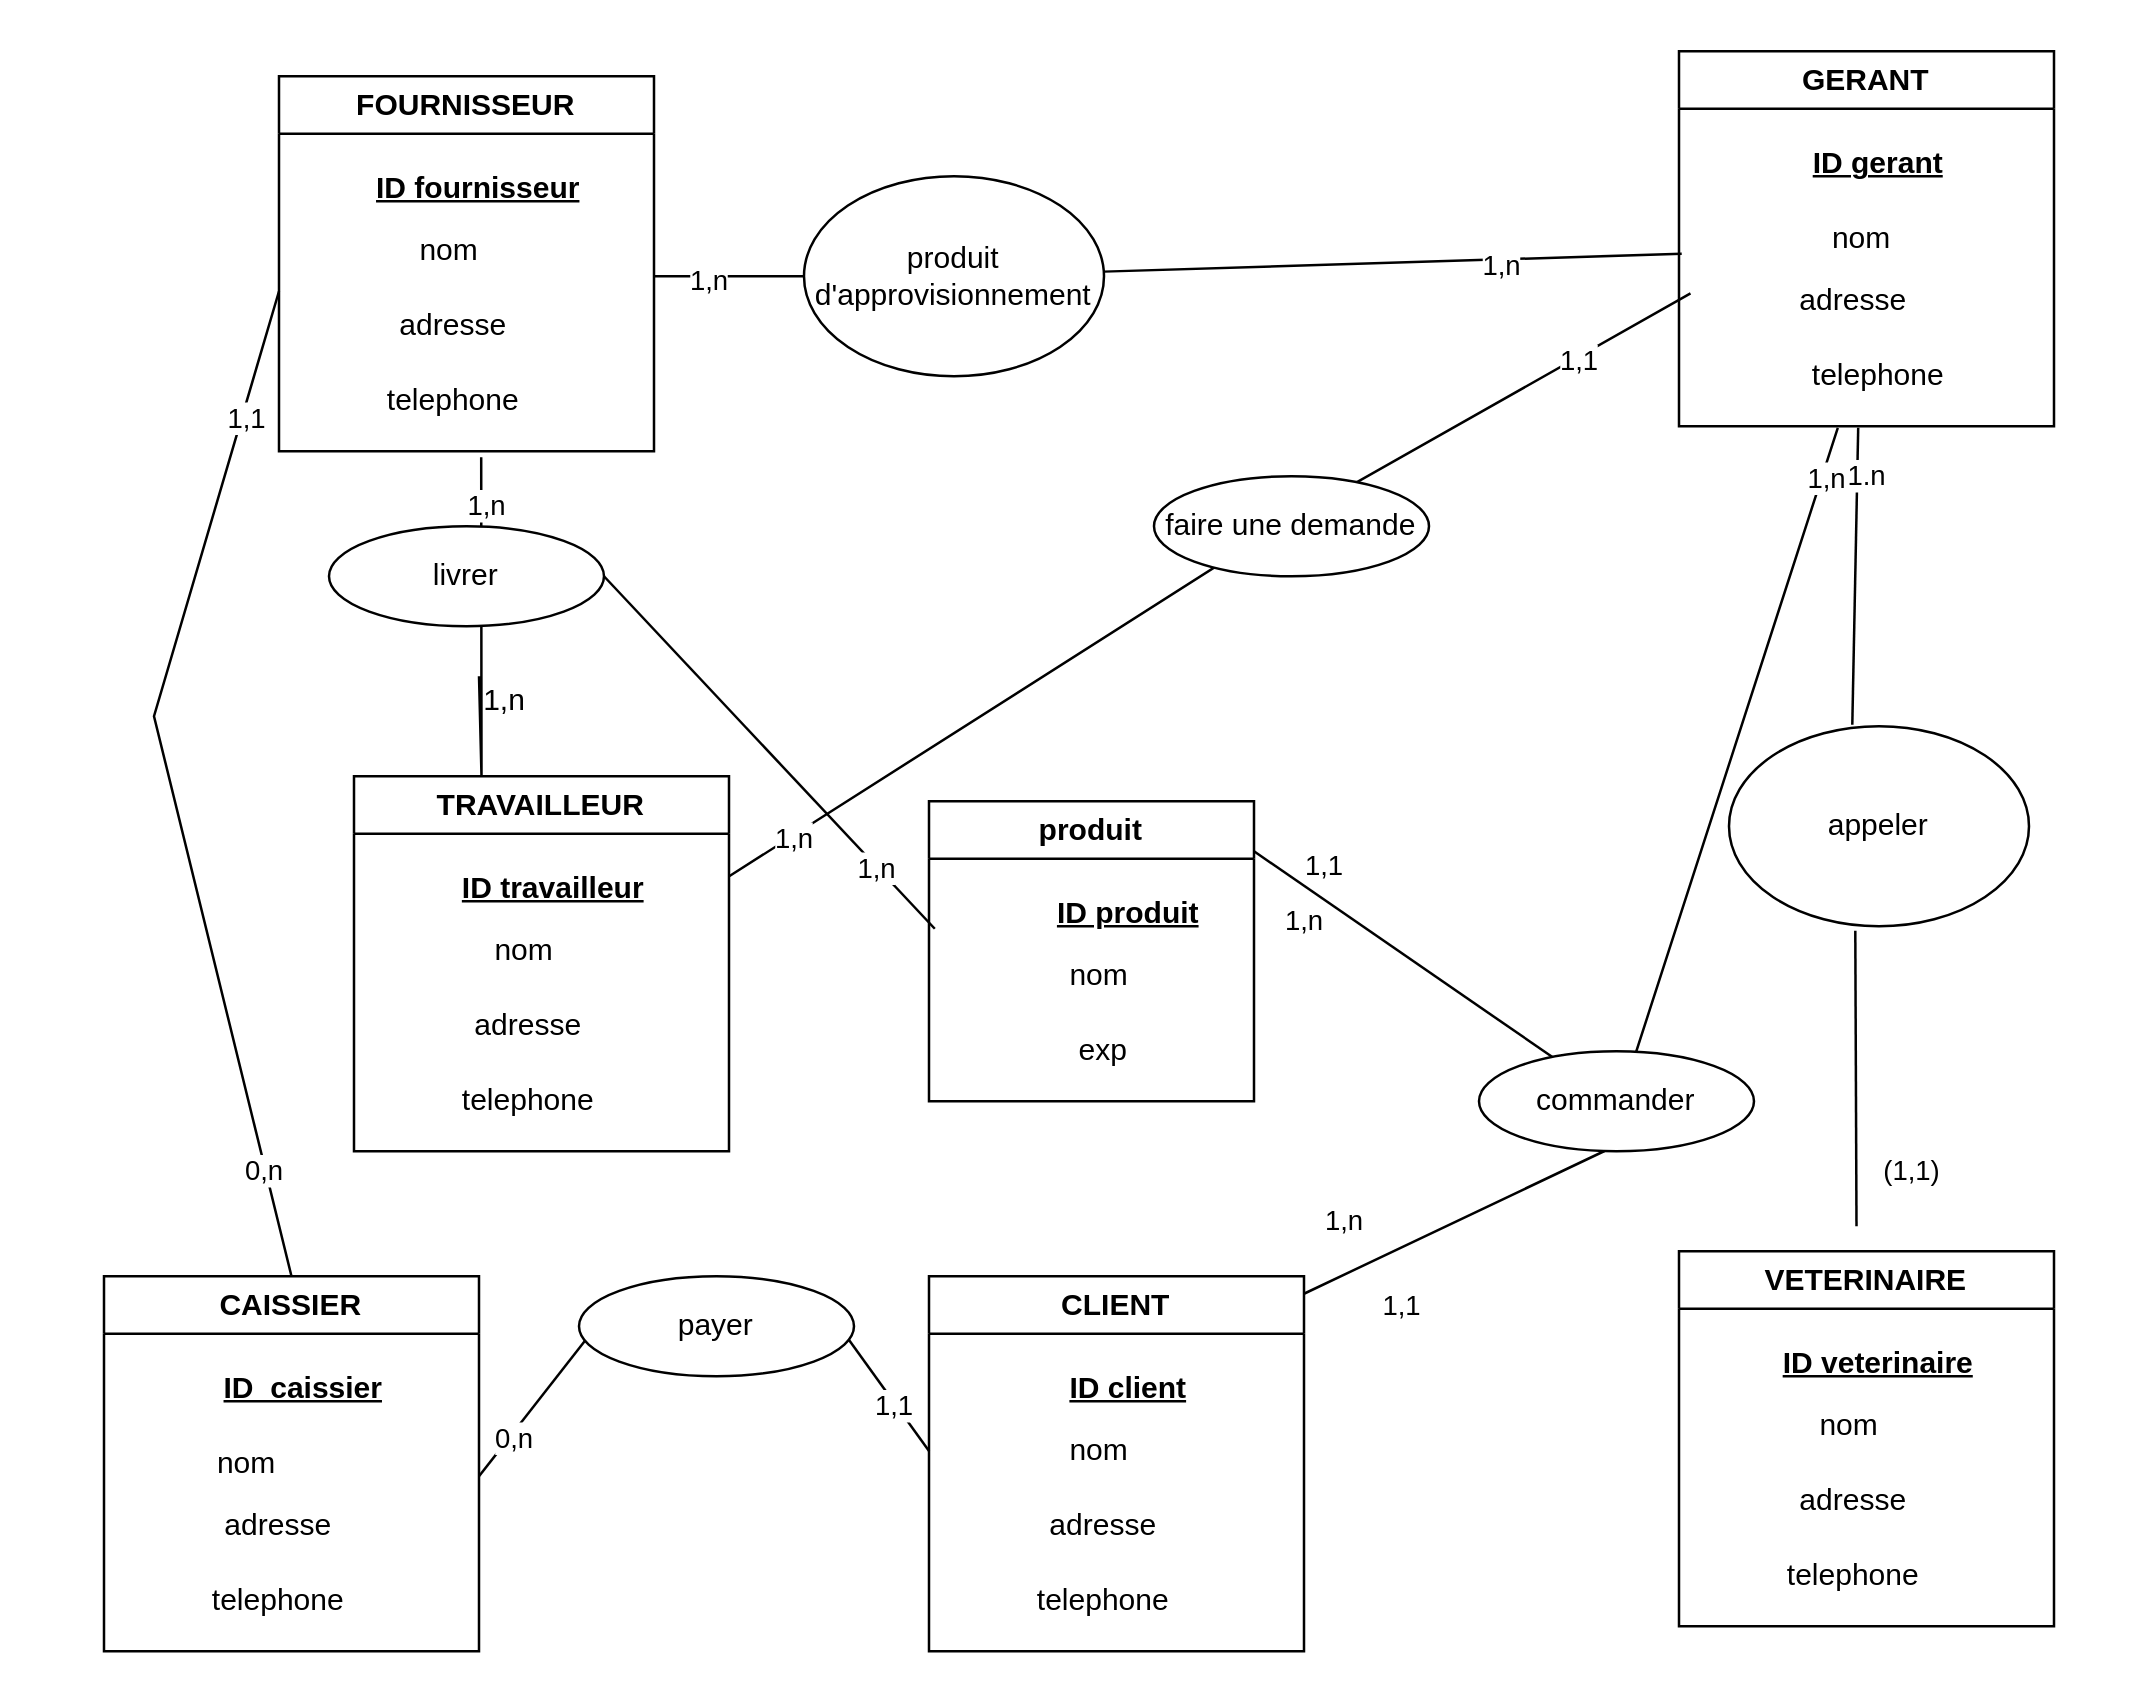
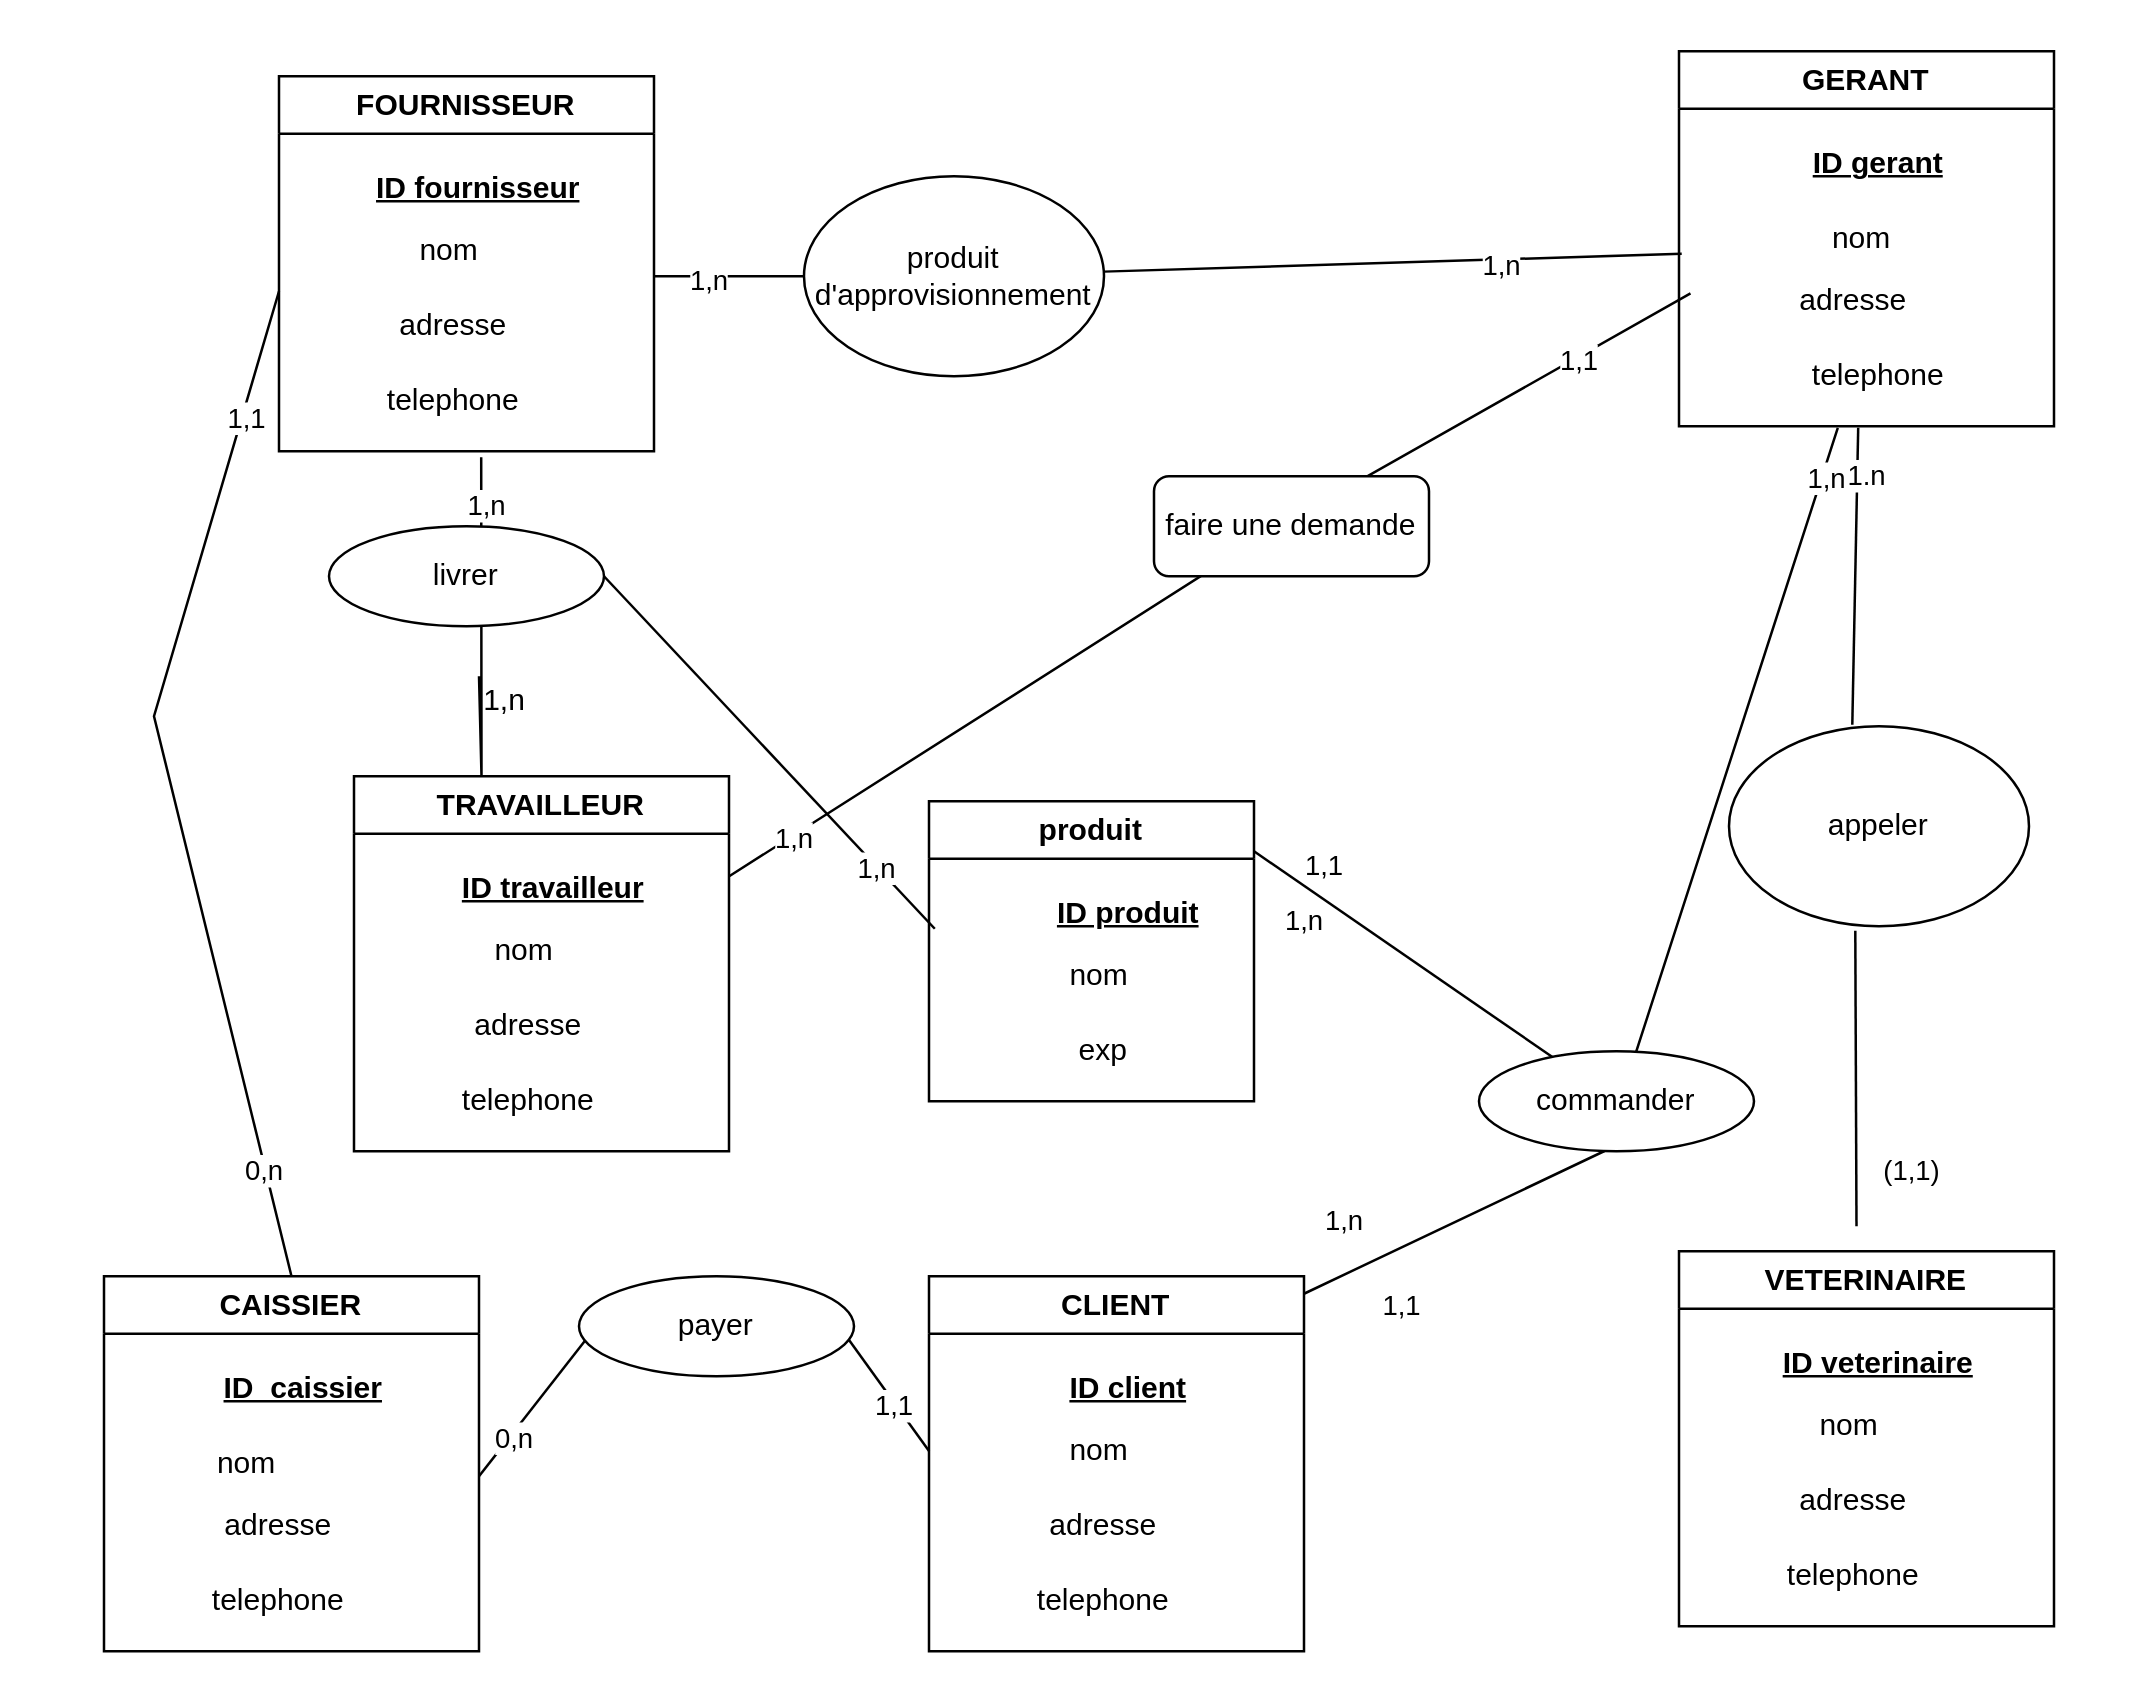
node "faire une demande": shape ellipse -> rounded rectangle
